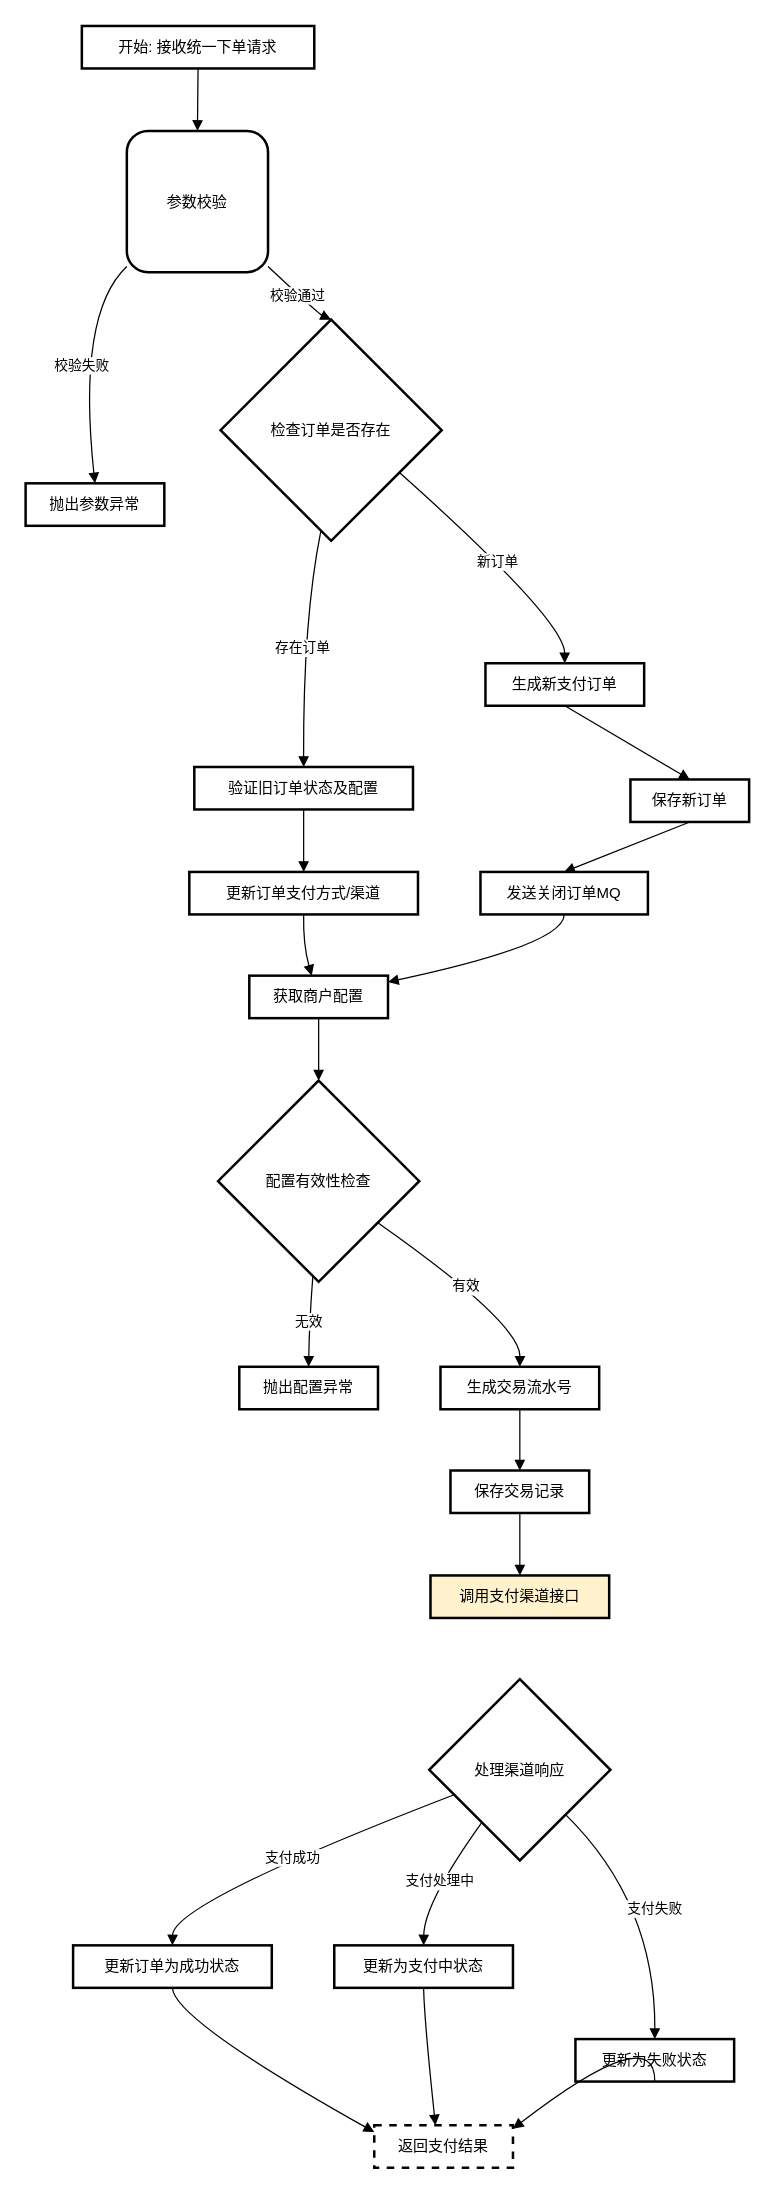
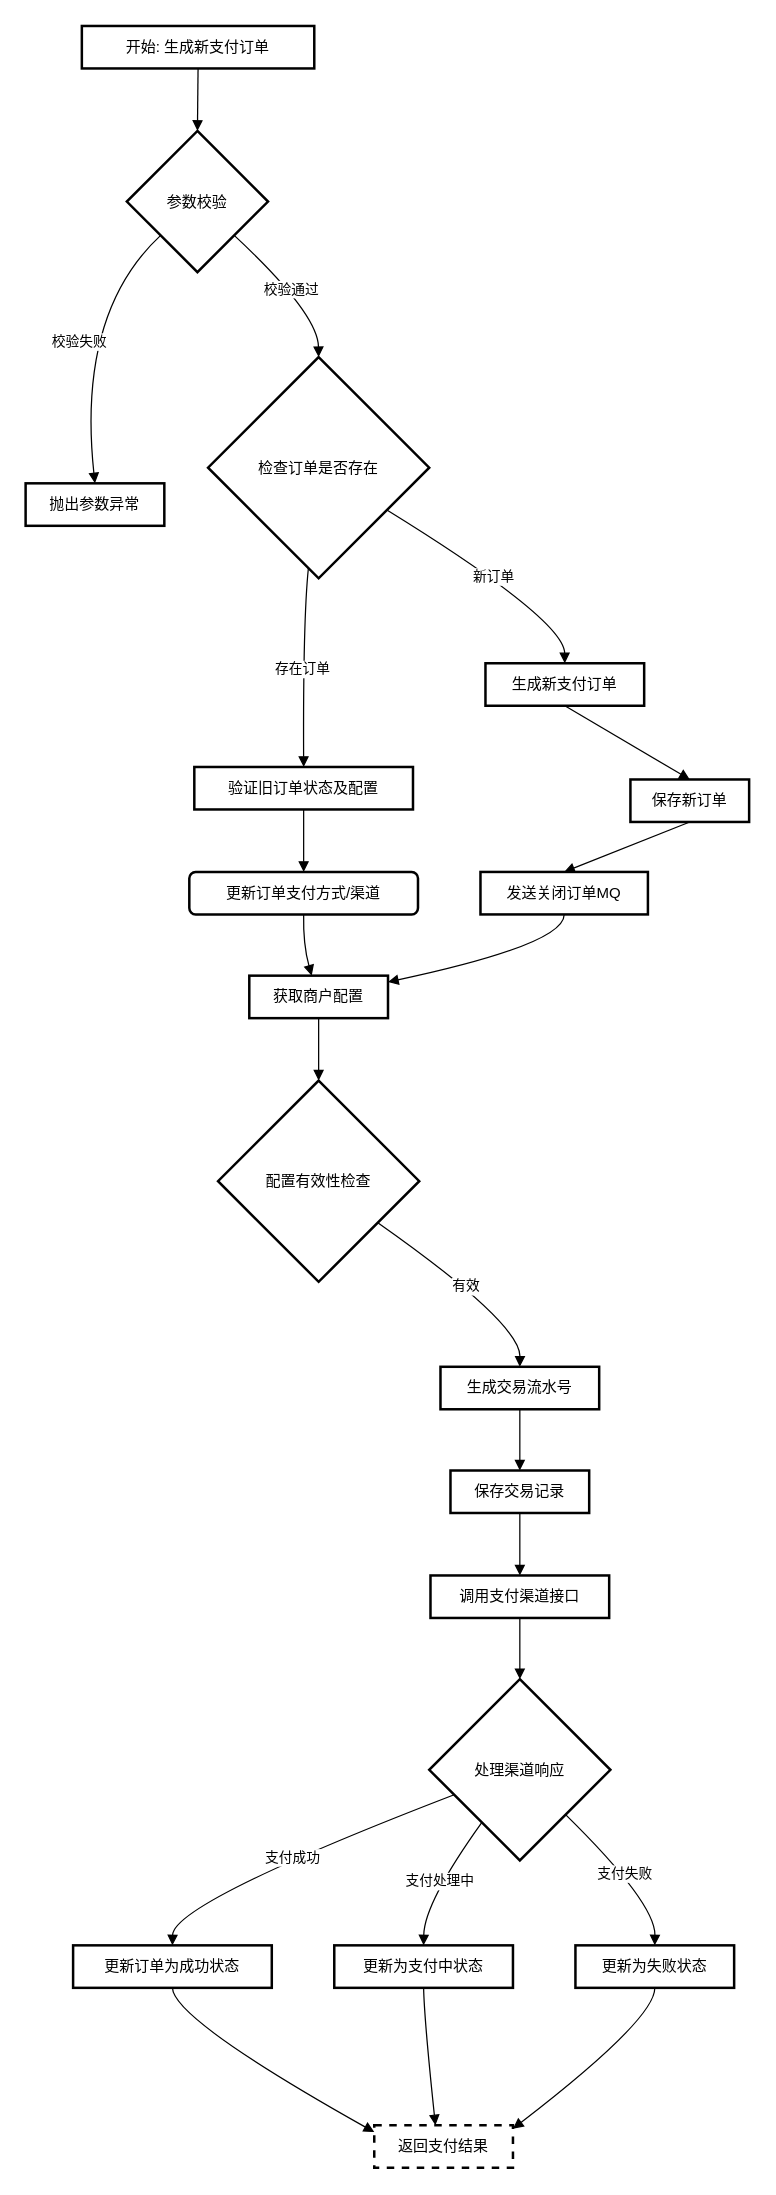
node "开始: 接收统一下单请求": label "开始: 接收统一下单请求" -> "开始: 生成新支付订单"
node "参数校验": shape rounded rectangle -> diamond
node "检查订单是否存在": moved (331, 430) -> (319, 468)
node "更新订单支付方式/渠道": shape rectangle -> rounded rectangle
edge "配置有效性检查" -> "抛出配置异常": removed, label "无效"
node "抛出配置异常": removed
node "调用支付渠道接口": fillcolor #fff2cc -> #ffffff
edge "调用支付渠道接口" -> "处理渠道响应": added
node "更新为失败状态": moved (655, 2061) -> (655, 1967)
